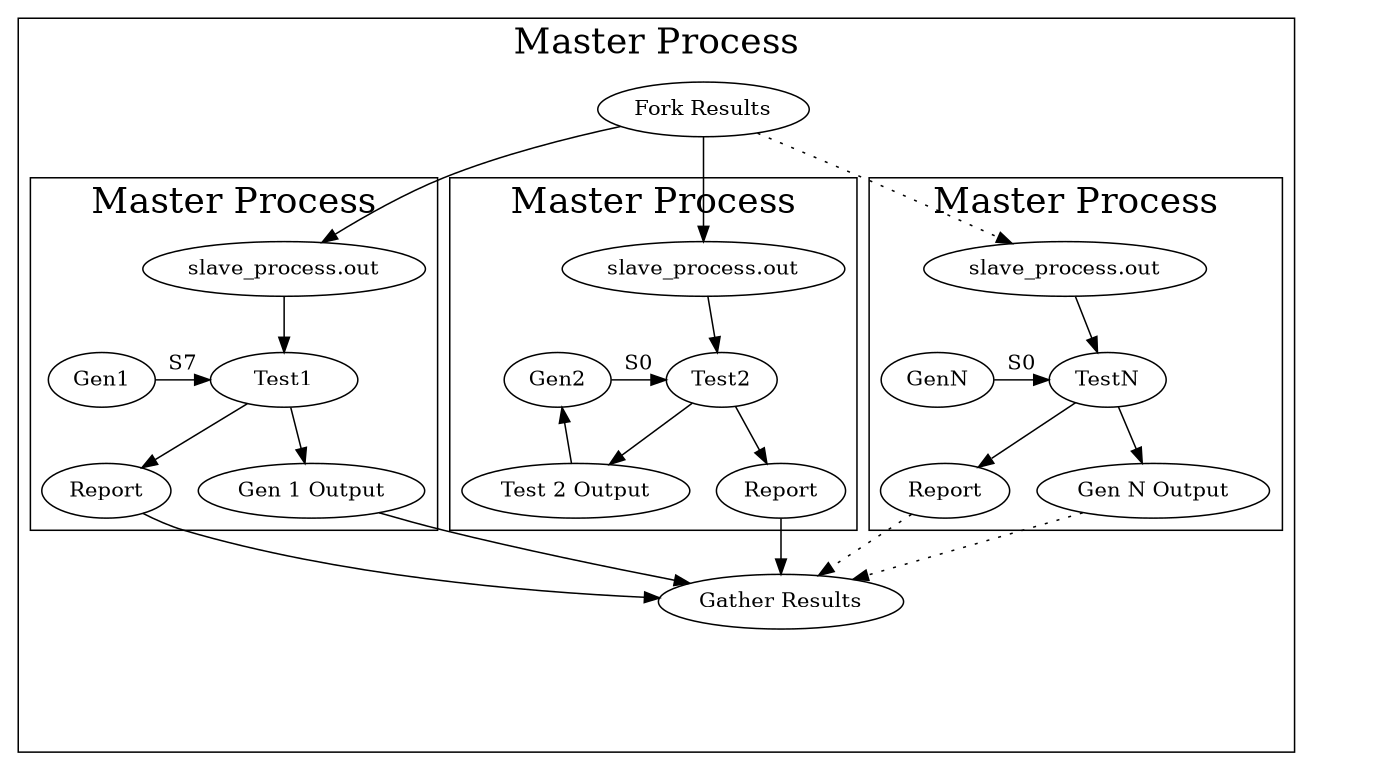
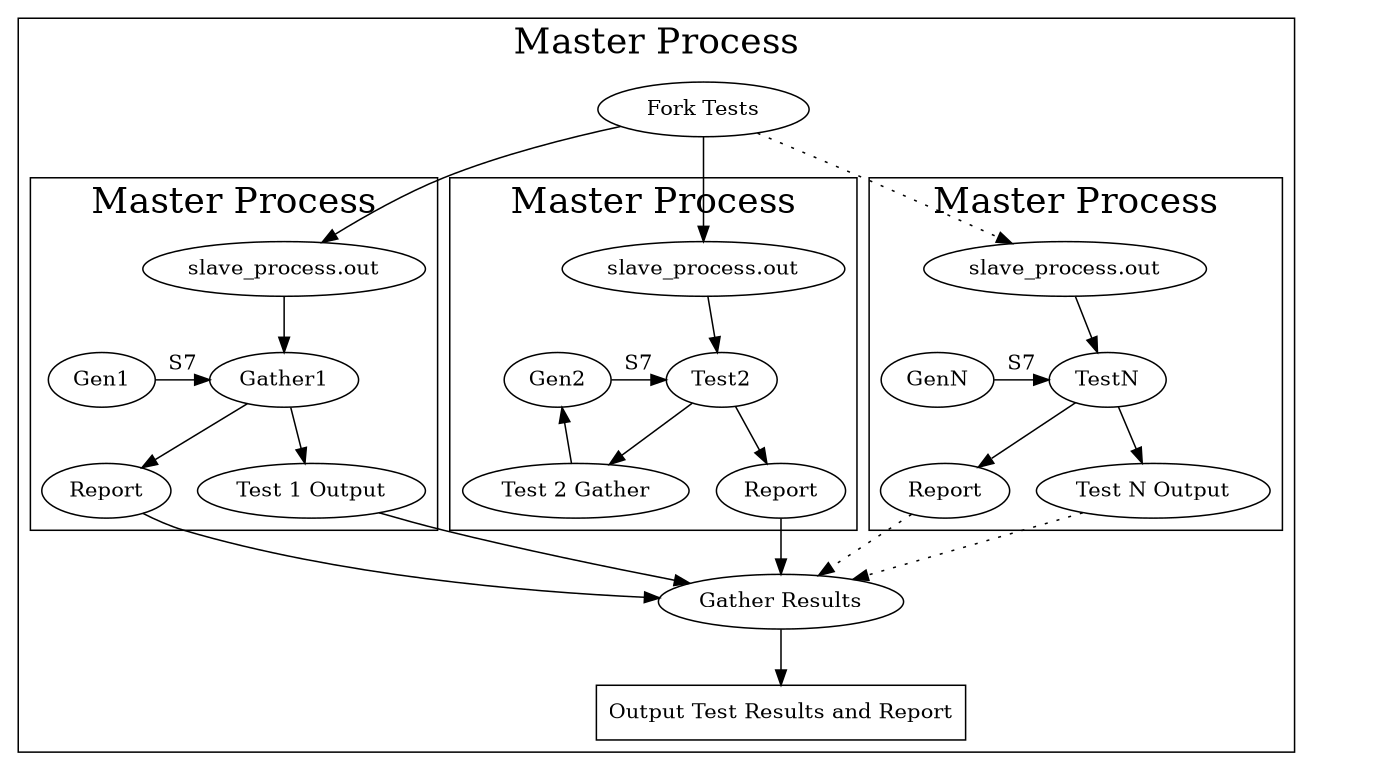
node "Fork Results": label "Fork Results" -> "Fork Tests"
edge "Gen2" -> "Test2": label "S0" -> "S7"
edge "GenN" -> "TestN": label "S0" -> "S7"
node "Test1": label "Test1" -> "Gather1"
node "Gen 1 Output": label "Gen 1 Output" -> "Test 1 Output"
node "Test 2 Output": label "Test 2 Output" -> "Test 2 Gather"
node "Gen N Output": label "Gen N Output" -> "Test N Output"
node "Output Test Results and Report": added
